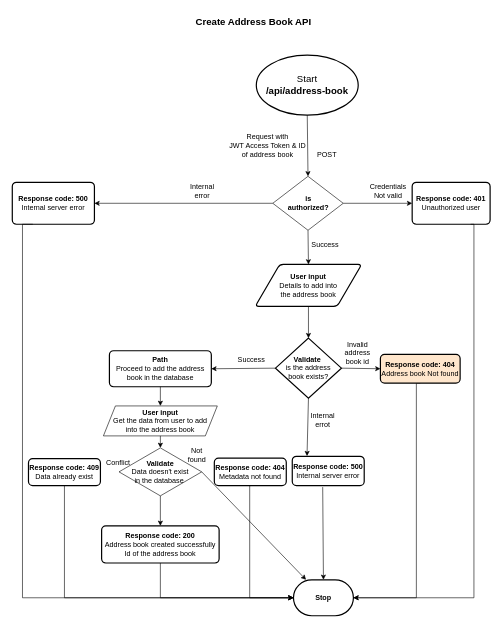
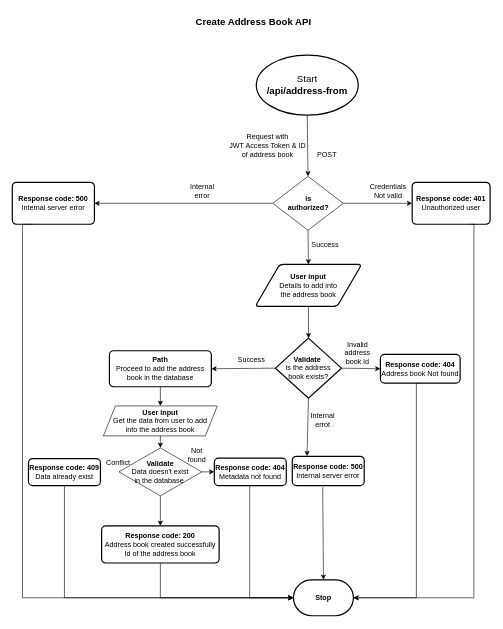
node "Start /api/address-book": label "Start /api/address-book" -> "Start /api/address-from"
node "Response code: 404 Address book Not found": fillcolor #ffe6cc -> #ffffff
edge "Validate Data doesn't exist in the database" -> "Stop": now "Validate Data doesn't exist in the database" -> "Response code: 404 Metadata not found"
